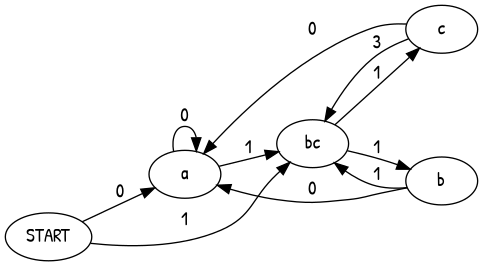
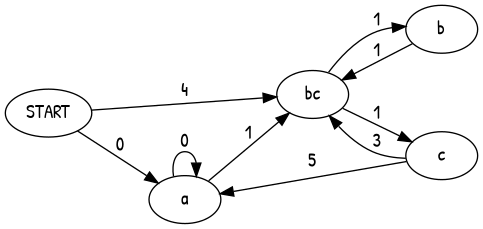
edge "c" -> "a": label "0" -> "5"
edge "b" -> "a": removed, label "0"
edge "START" -> "bc": label "1" -> "4"
